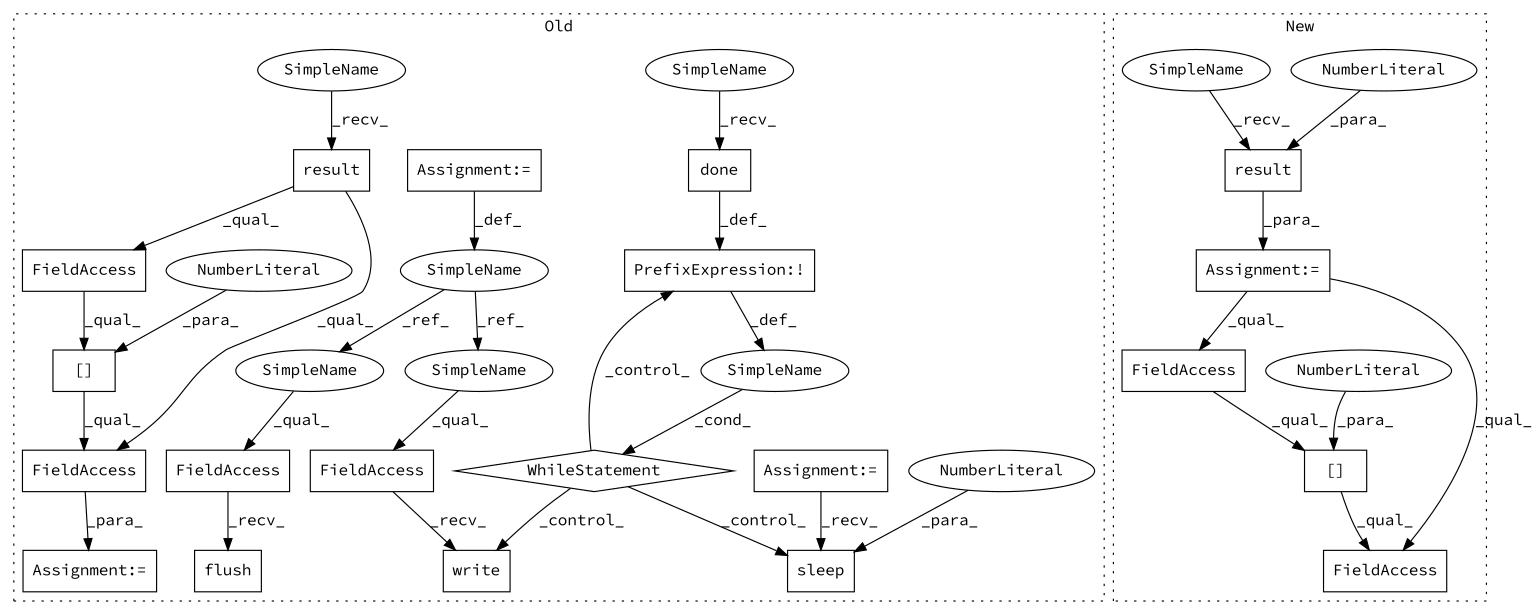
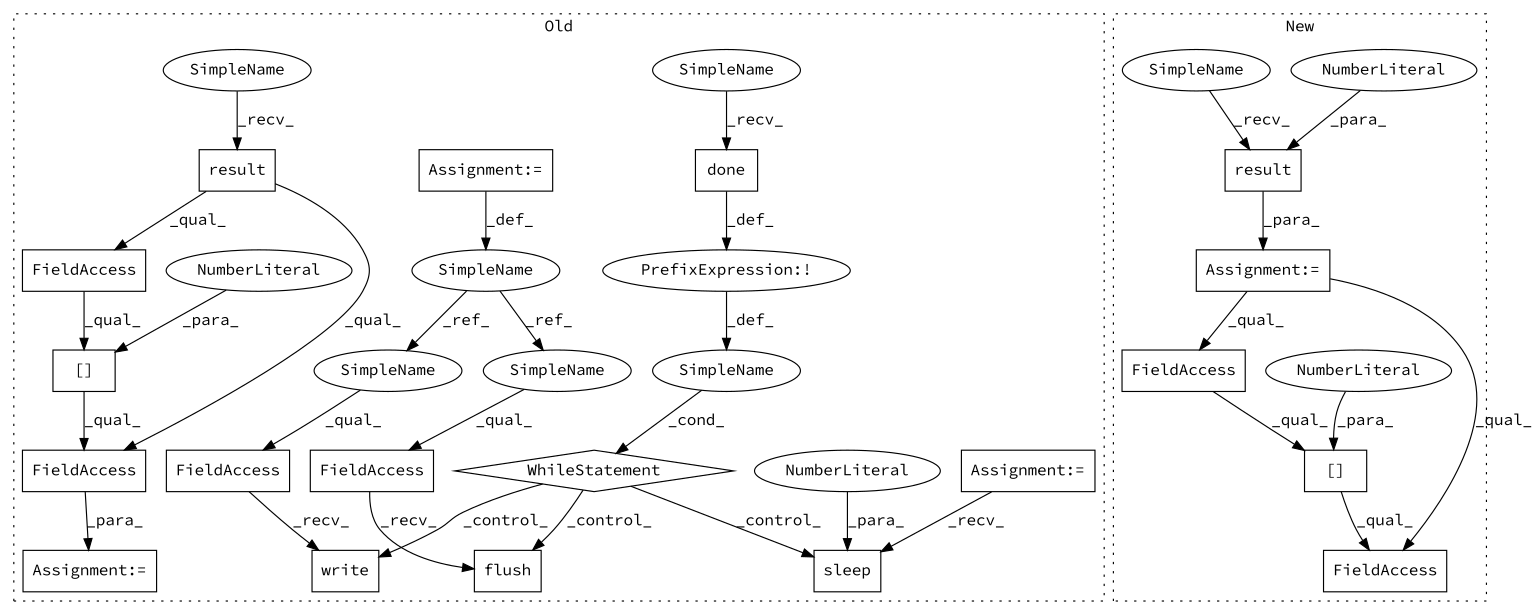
node "PrefixExpression:!": shape box -> ellipse
edge "WhileStatement" -> "PrefixExpression:!": now "WhileStatement" -> "flush"
